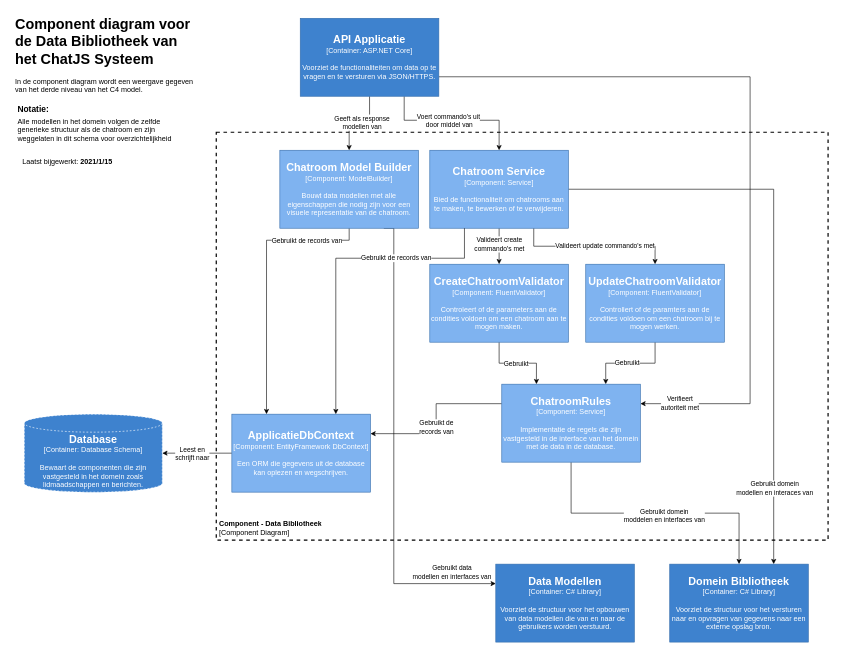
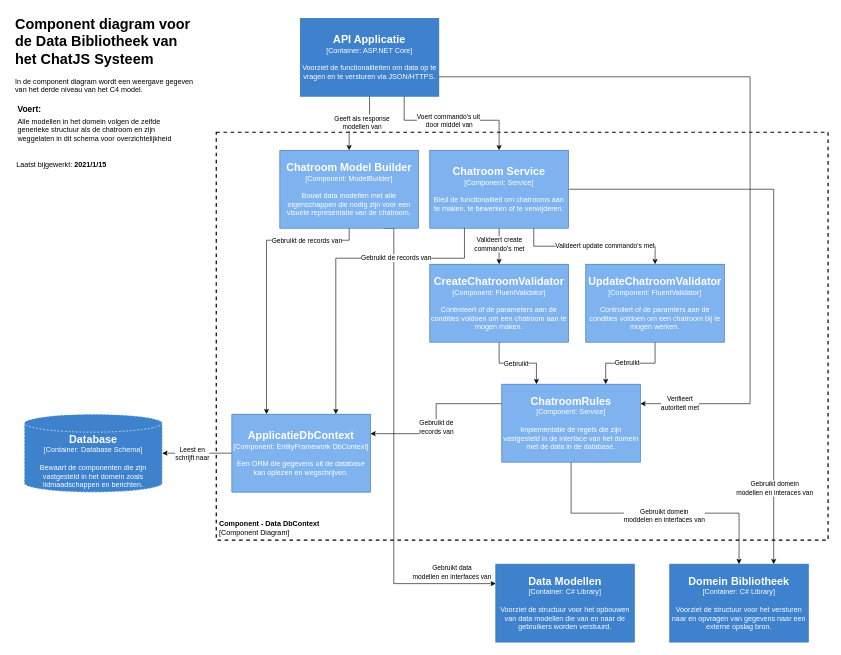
node "Notatie:": label "Notatie:" -> "Voert:"
node "Laatst bijgewerkt: 2021/1/15": moved (68, 162) -> (62, 165)
node "Component - Data Bibliotheek [Component Diagram]": label "Component - Data Bibliotheek [Component Diagram]" -> "Component - Data DbContext [Component Diagram]"
